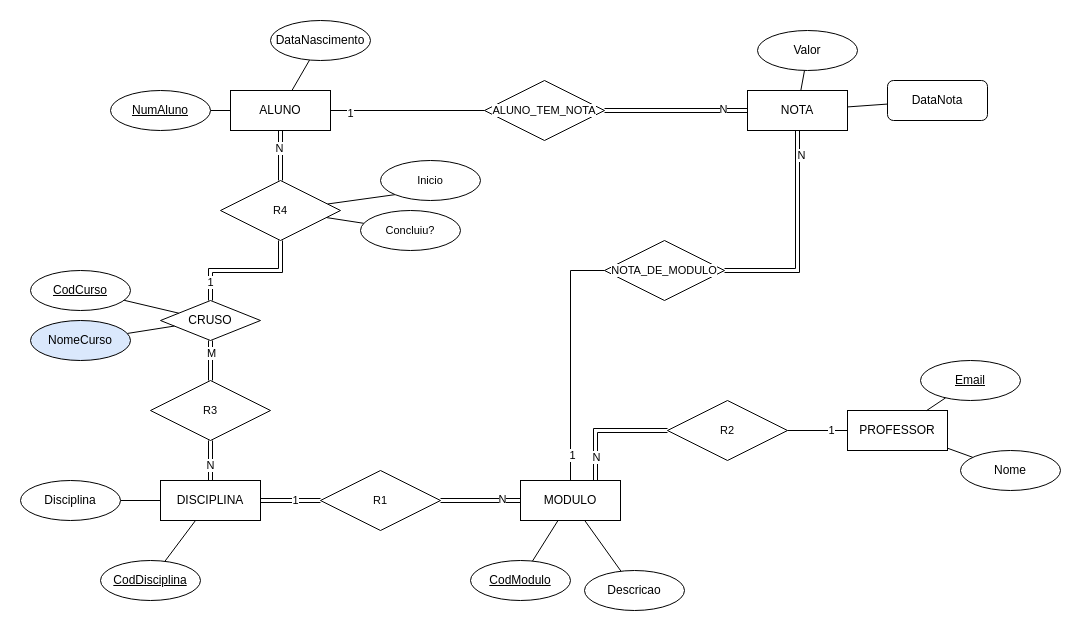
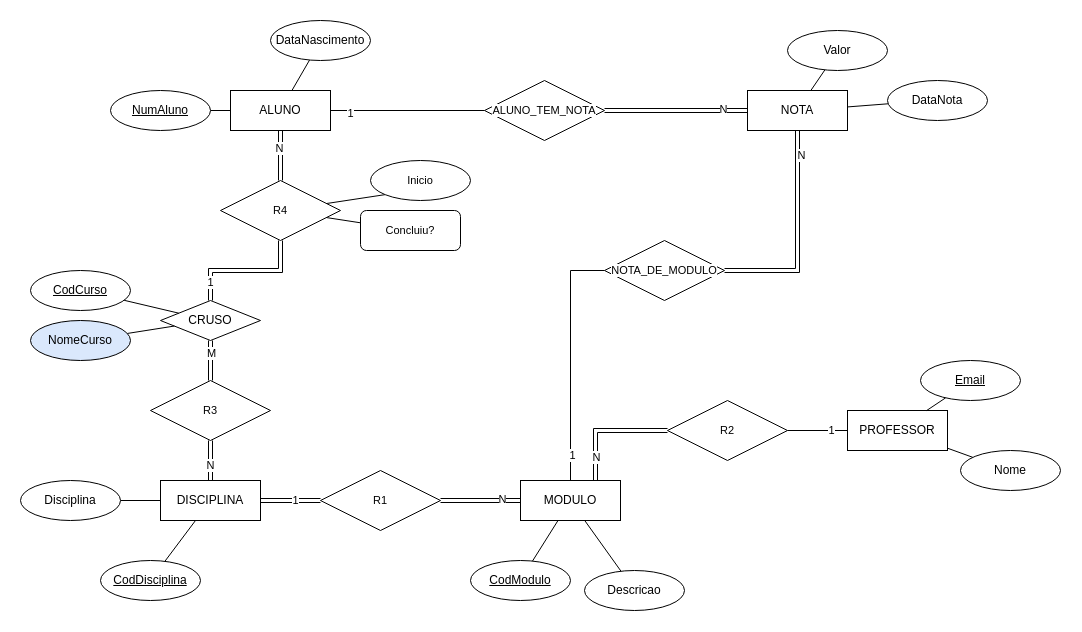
node "Valor": moved (808, 51) -> (838, 51)
node "DataNota": shape rounded rectangle -> ellipse
node "Inicio": moved (431, 181) -> (421, 181)
node "Concluiu?": shape ellipse -> rounded rectangle
